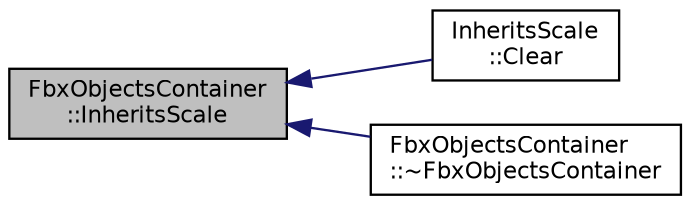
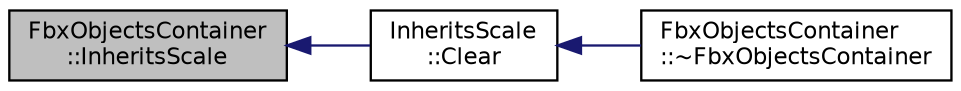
edge "FbxObjectsContainer ::~FbxObjectsContainer" -> "FbxObjectsContainer ::InheritsScale": now "FbxObjectsContainer ::~FbxObjectsContainer" -> "InheritsScale ::Clear"
